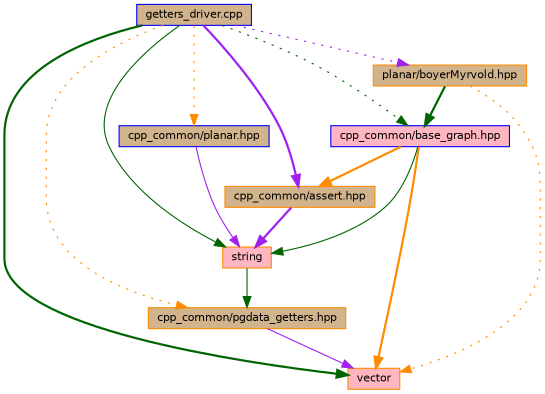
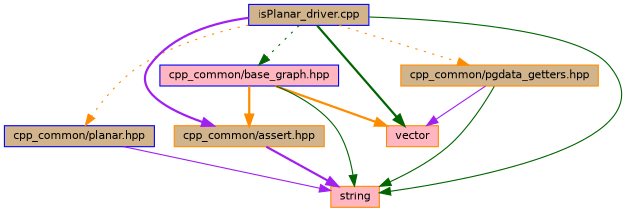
node "getters_driver.cpp": label "getters_driver.cpp" -> "isPlanar_driver.cpp"
node "planar/boyerMyrvold.hpp": removed
edge "string" -> "cpp_common/pgdata_getters.hpp": reversed
